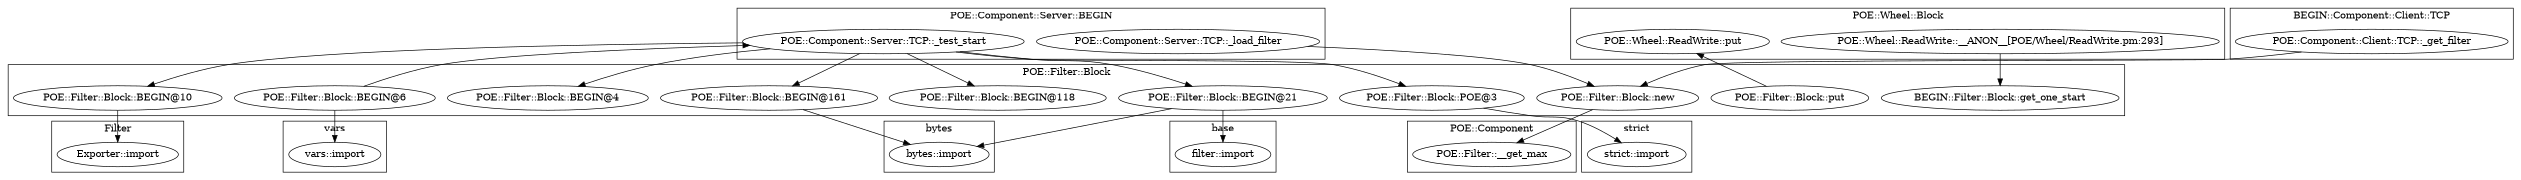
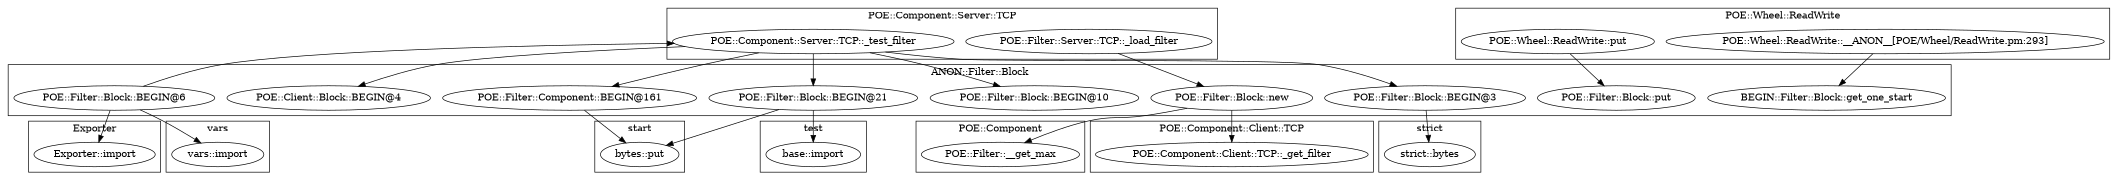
cluster "POE::Component::Server::BEGIN": label "POE::Component::Server::BEGIN" -> "POE::Component::Server::TCP"
cluster "POE::Wheel::Block": label "POE::Wheel::Block" -> "POE::Wheel::ReadWrite"
cluster "BEGIN::Component::Client::TCP": label "BEGIN::Component::Client::TCP" -> "POE::Component::Client::TCP"
node "POE::Component::Server::TCP::_test_start": label "POE::Component::Server::TCP::_test_start" -> "POE::Component::Server::TCP::_test_filter"
node "POE::Component::Server::TCP::_load_filter": label "POE::Component::Server::TCP::_load_filter" -> "POE::Filter::Server::TCP::_load_filter"
edge "POE::Component::Client::TCP::_get_filter" -> "POE::Filter::Block::new": reversed
edge "POE::Filter::Block::put" -> "POE::Wheel::ReadWrite::put": reversed
cluster "POE::Filter::Block": label "POE::Filter::Block" -> "ANON::Filter::Block"
node "POE::Filter::Block::BEGIN@4": label "POE::Filter::Block::BEGIN@4" -> "POE::Client::Block::BEGIN@4"
node "POE::Filter::Block::BEGIN@161": label "POE::Filter::Block::BEGIN@161" -> "POE::Filter::Component::BEGIN@161"
node "POE::Filter::Block::BEGIN@118": removed
node "POE::Filter::Block::POE@3": label "POE::Filter::Block::POE@3" -> "POE::Filter::Block::BEGIN@3"
edge "POE::Filter::Block::BEGIN@10" -> "Exporter::import": now "POE::Filter::Block::BEGIN@6" -> "Exporter::import"
cluster "Filter": label "Filter" -> "Exporter"
cluster "bytes": label "bytes" -> "start"
cluster "base": label "base" -> "test"
node "bytes::import": label "bytes::import" -> "bytes::put"
node "filter::import": label "filter::import" -> "base::import"
node "strict::import": label "strict::import" -> "strict::bytes"
